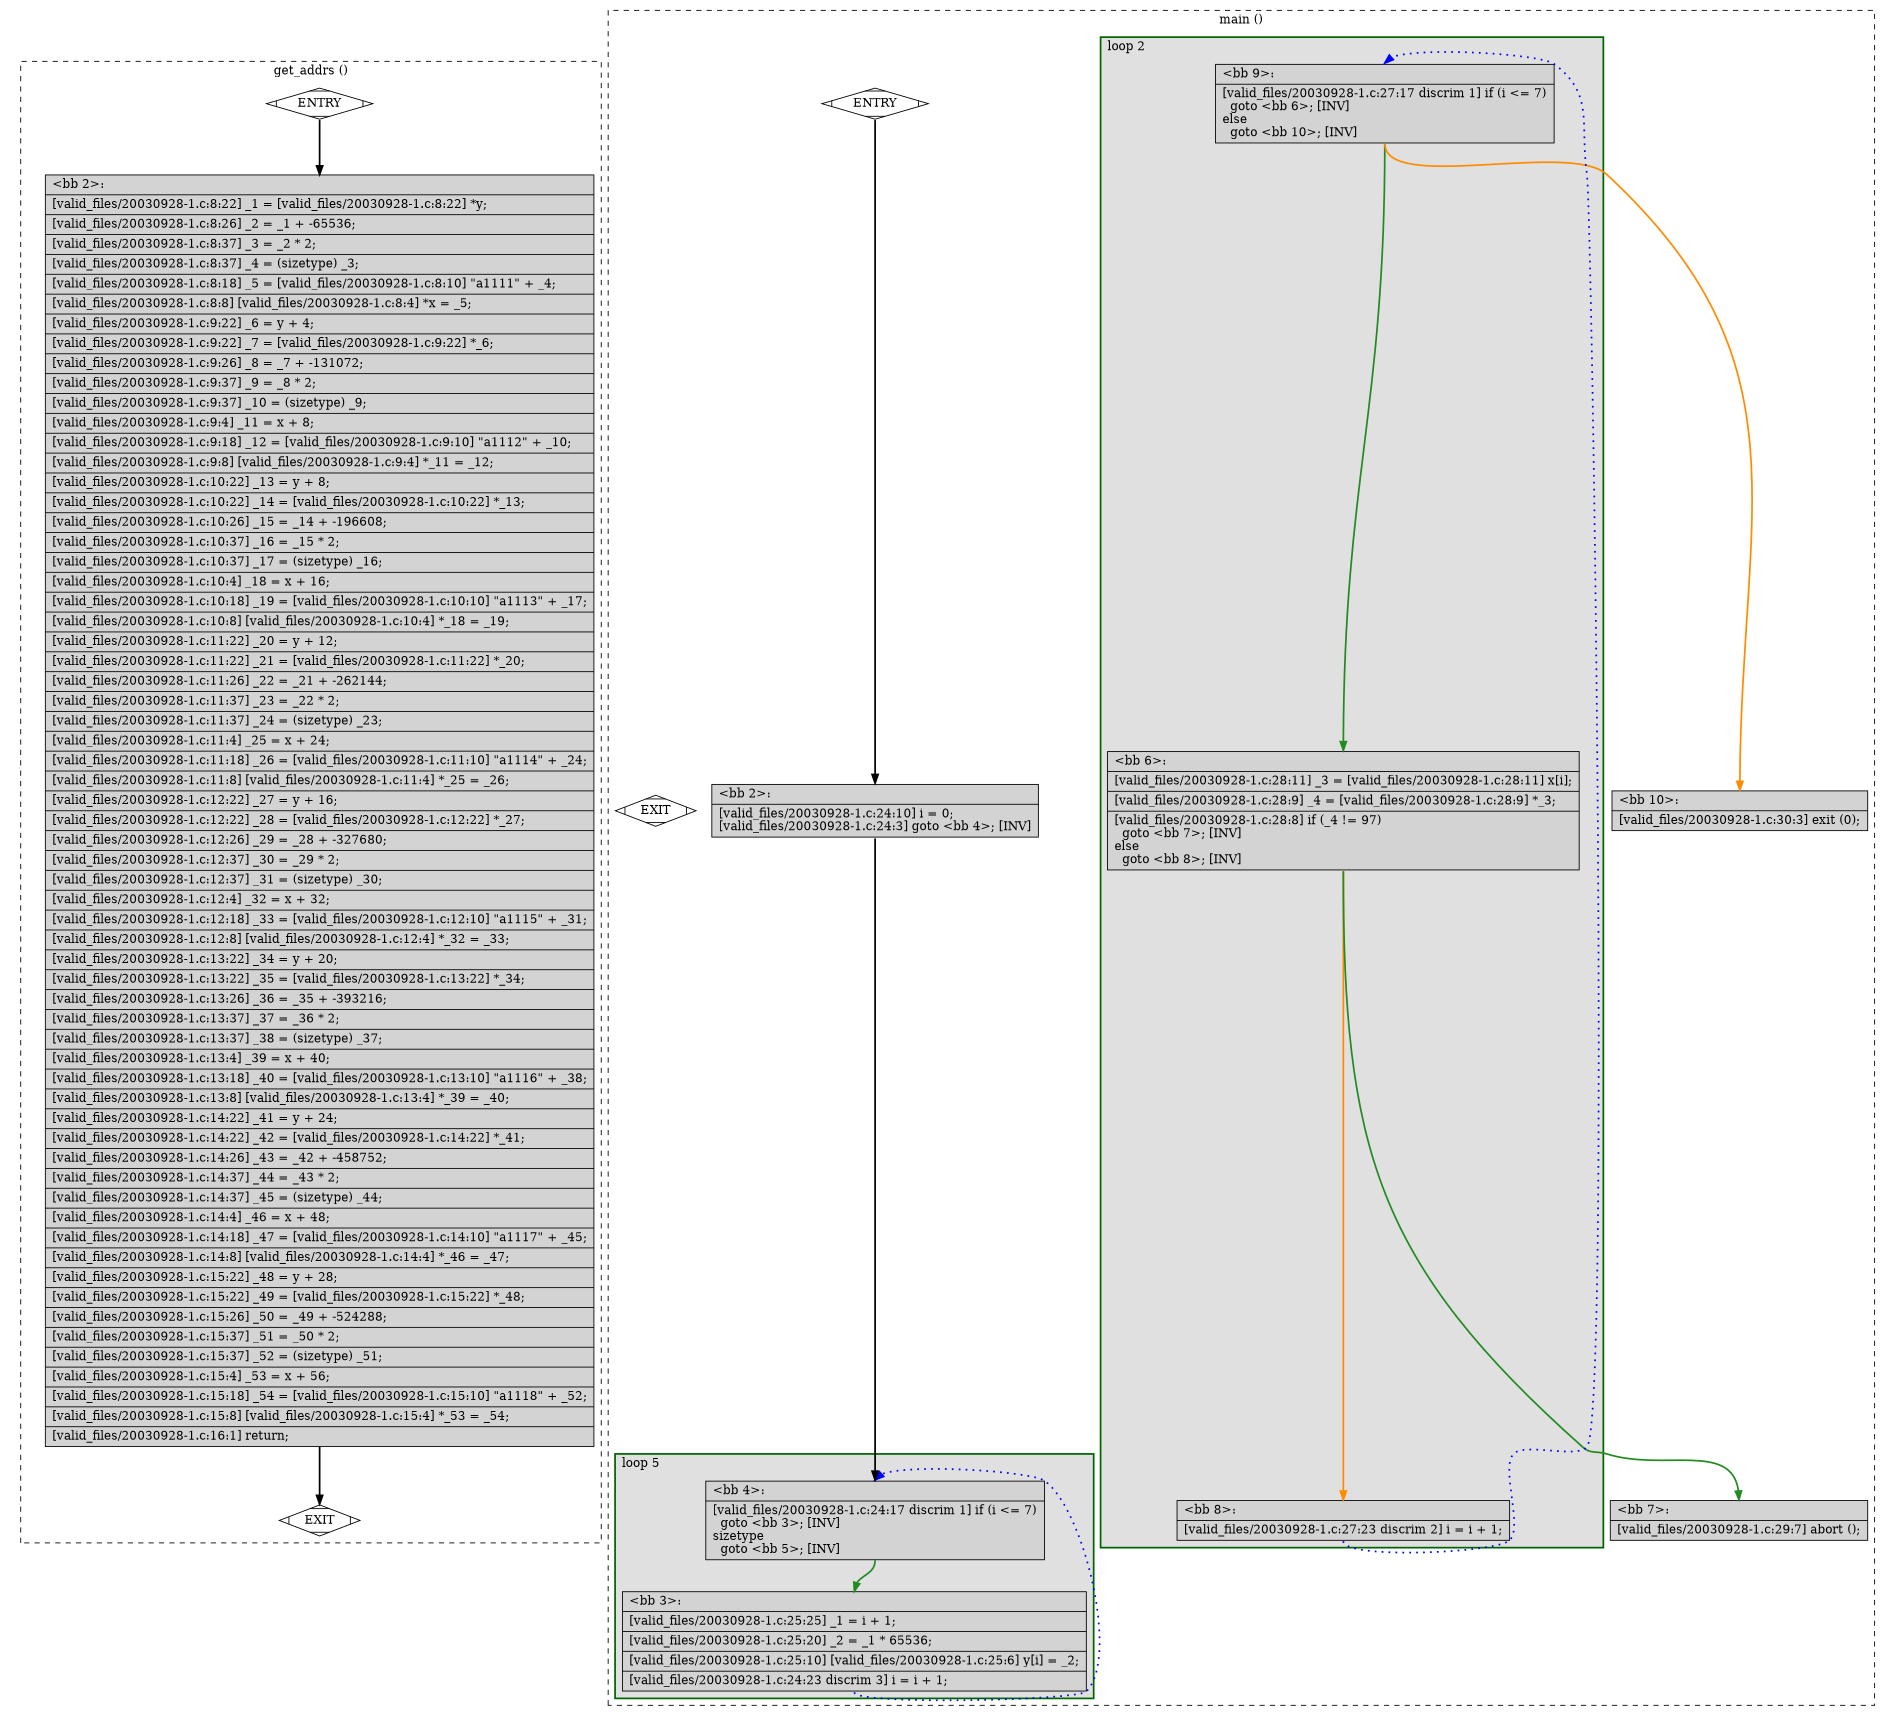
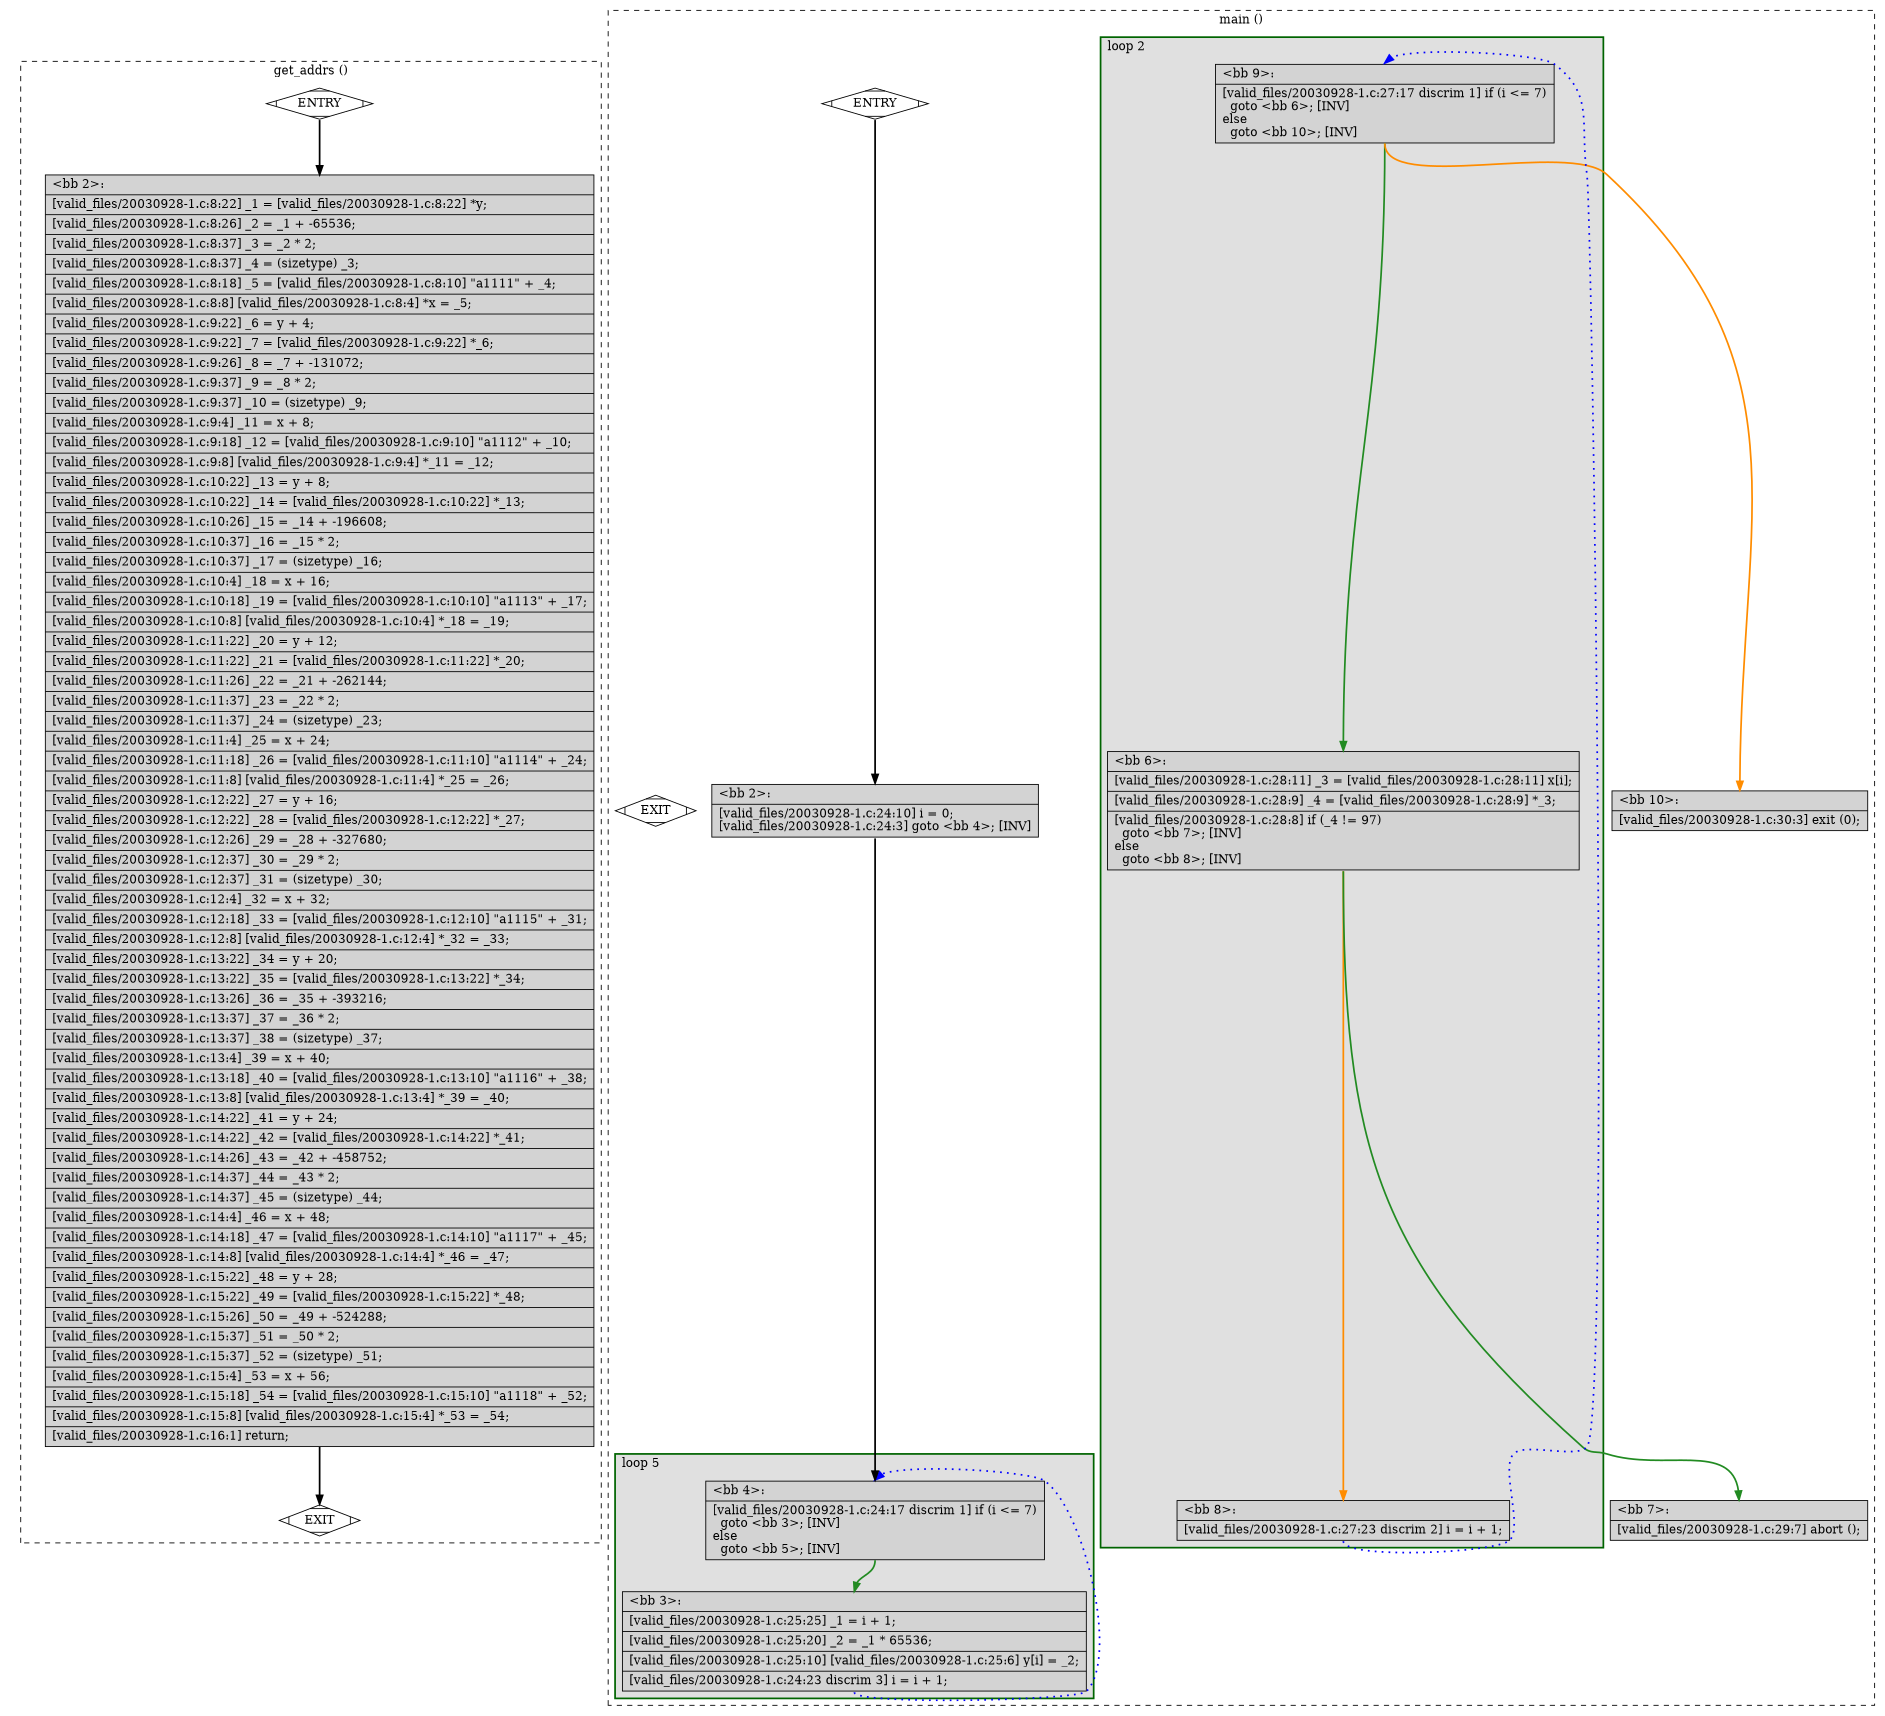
node "<bb 4>:": text "sizetype" -> "else"
